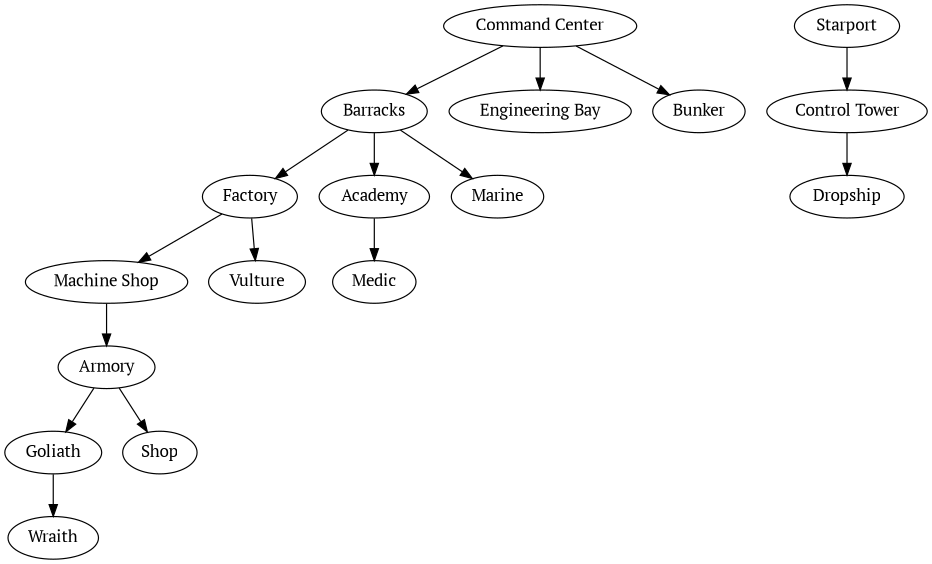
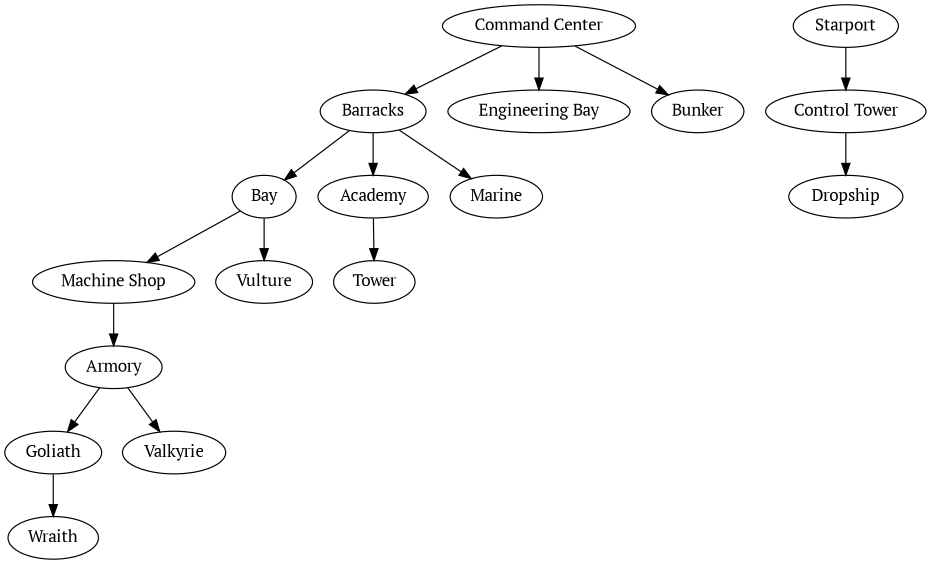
node "Factory": label "Factory" -> "Bay"
node "Medic": label "Medic" -> "Tower"
node "Shop": label "Shop" -> "Valkyrie"
